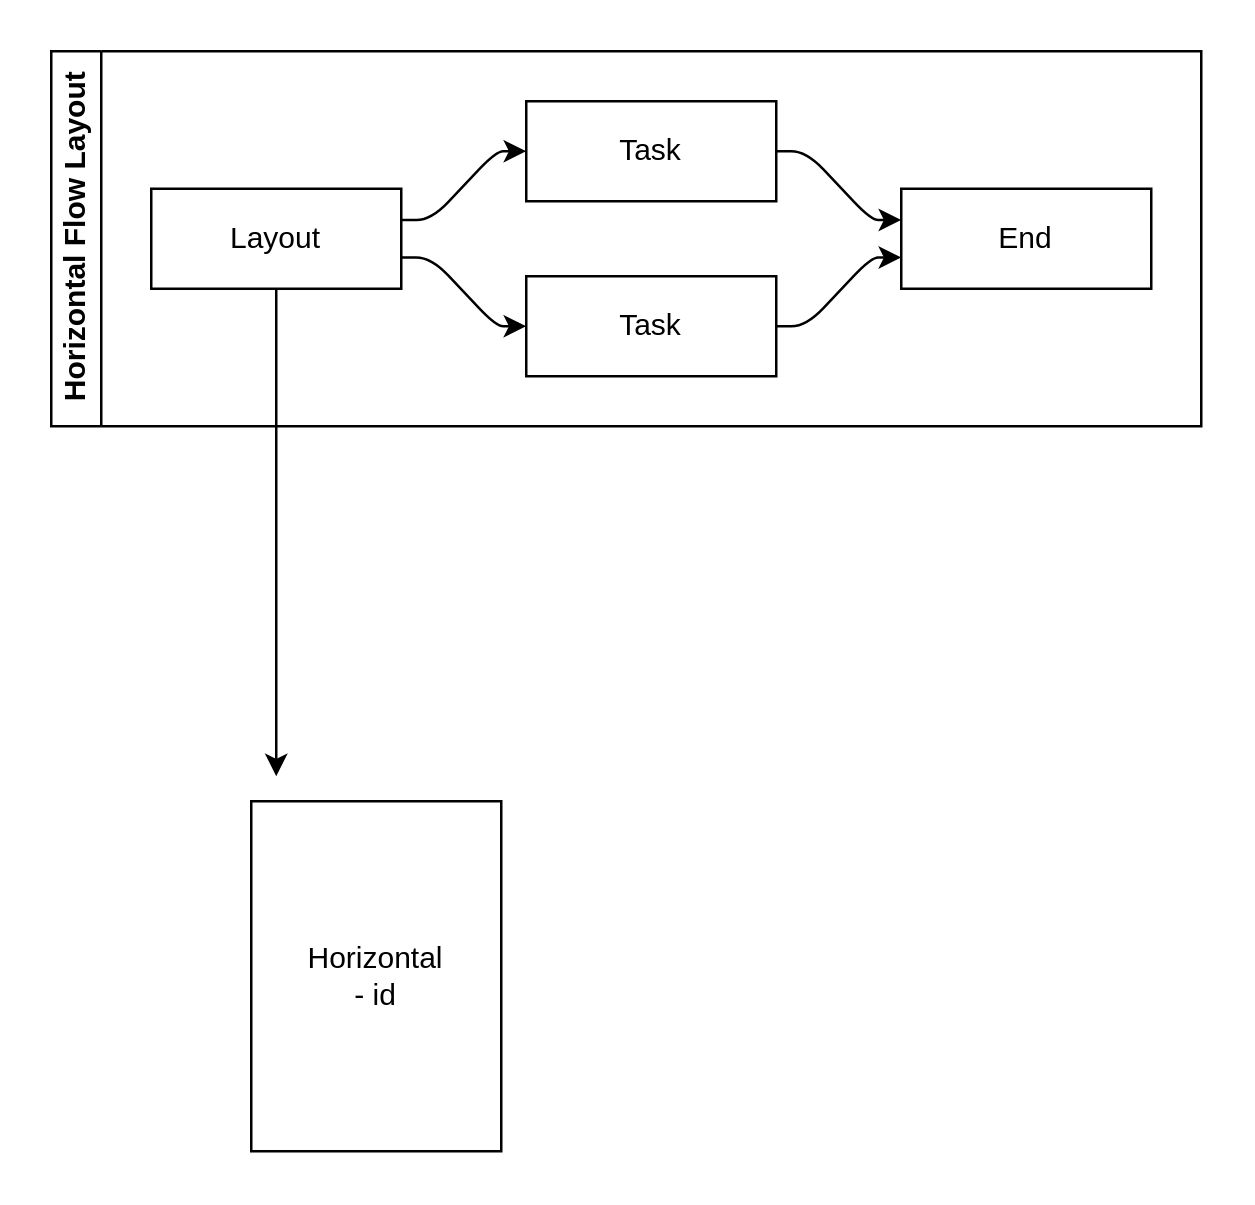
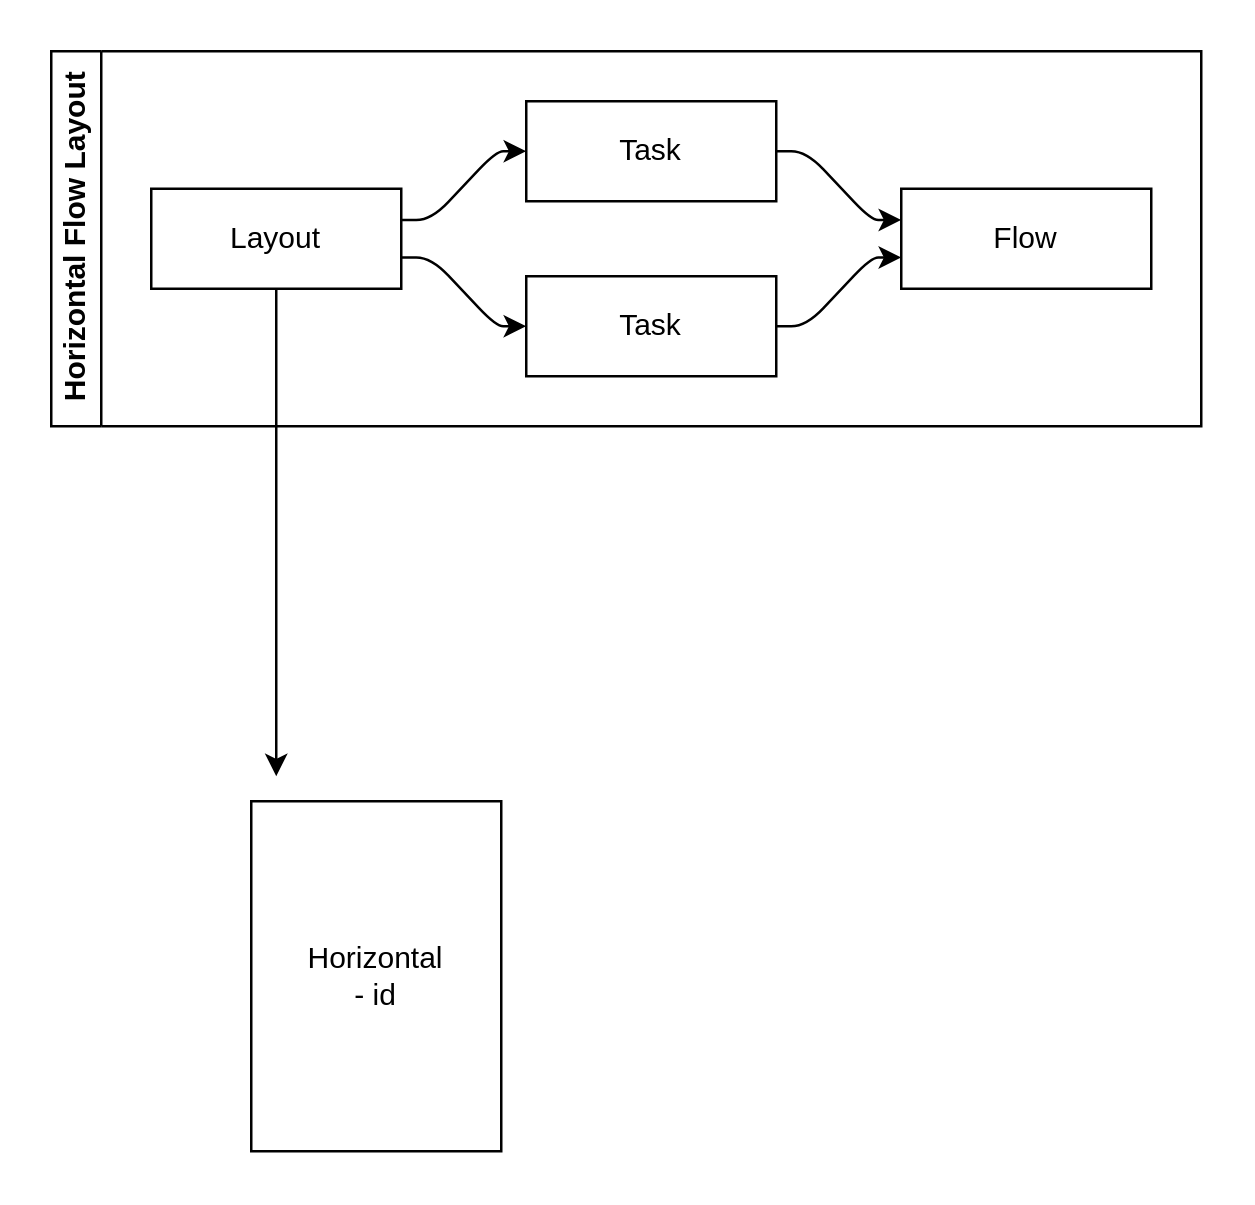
node "End": label "End" -> "Flow"
